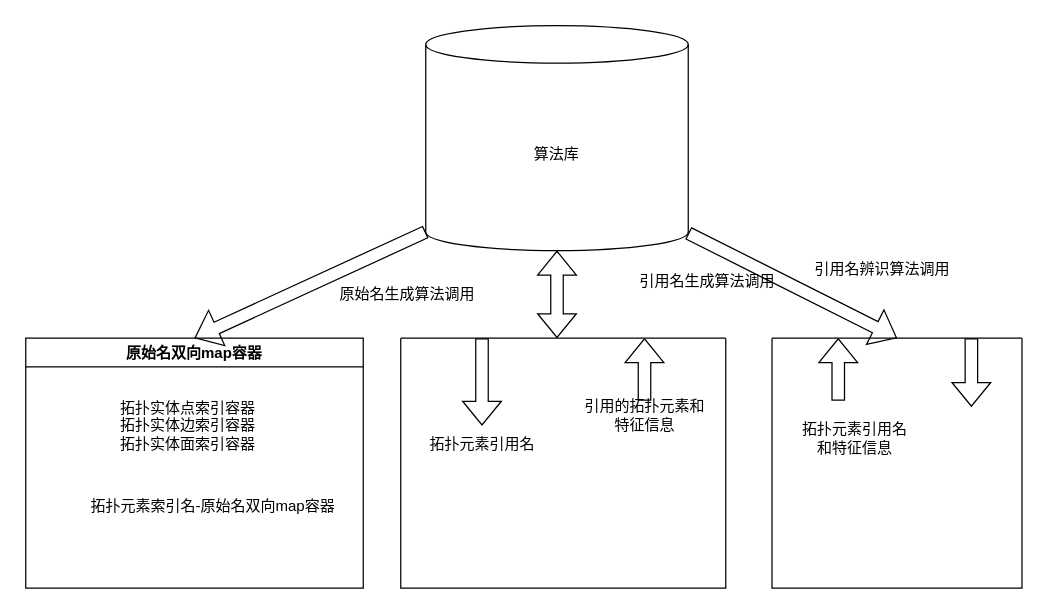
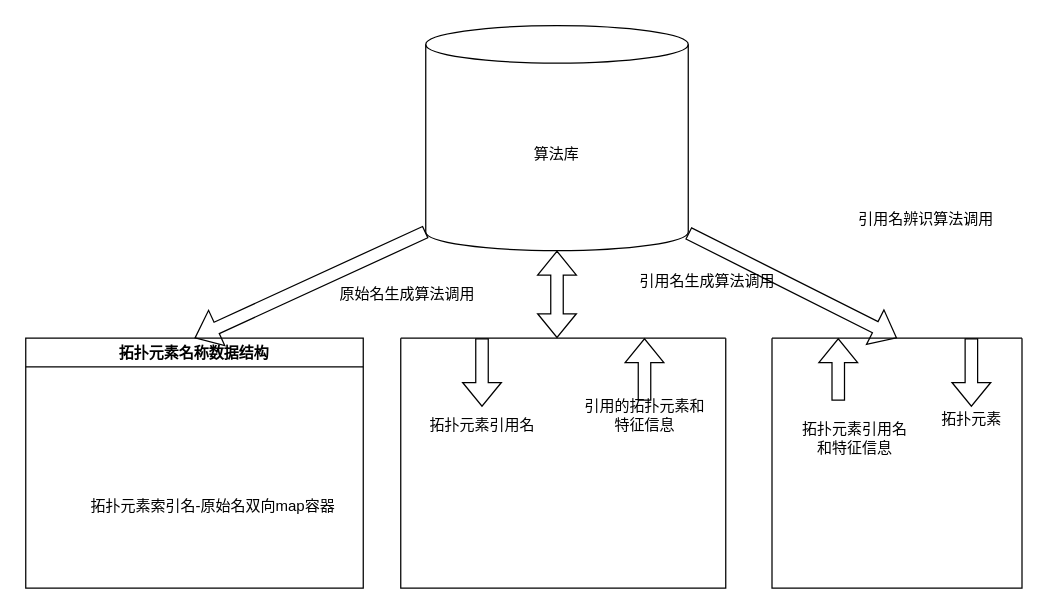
node "引用名辨识算法调用": moved (882, 269) -> (926, 219)
node "原始名双向map容器": label "原始名双向map容器" -> "拓扑元素名称数据结构"
node "拓扑元素": added
node "拓扑实体点索引容器 拓扑实体边索引容器 拓扑实体面索引容器": removed
node "拓扑元素引用名": moved (482, 444) -> (482, 426)
